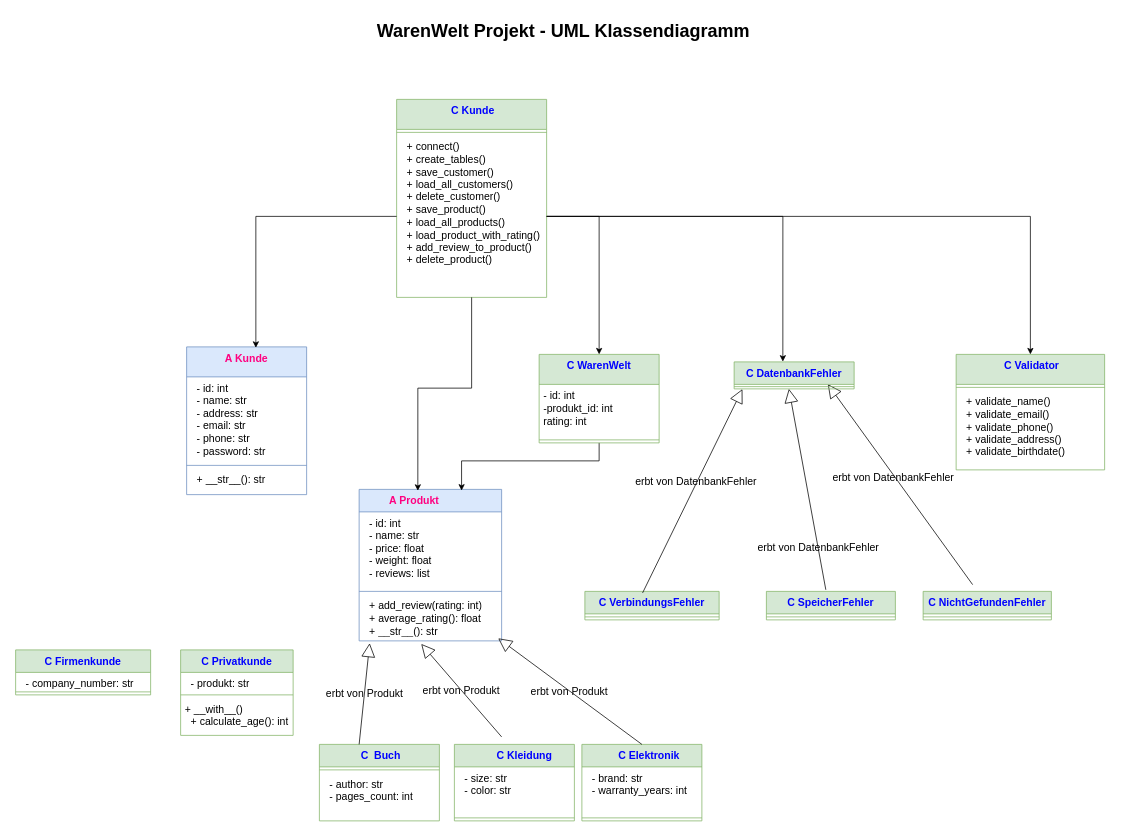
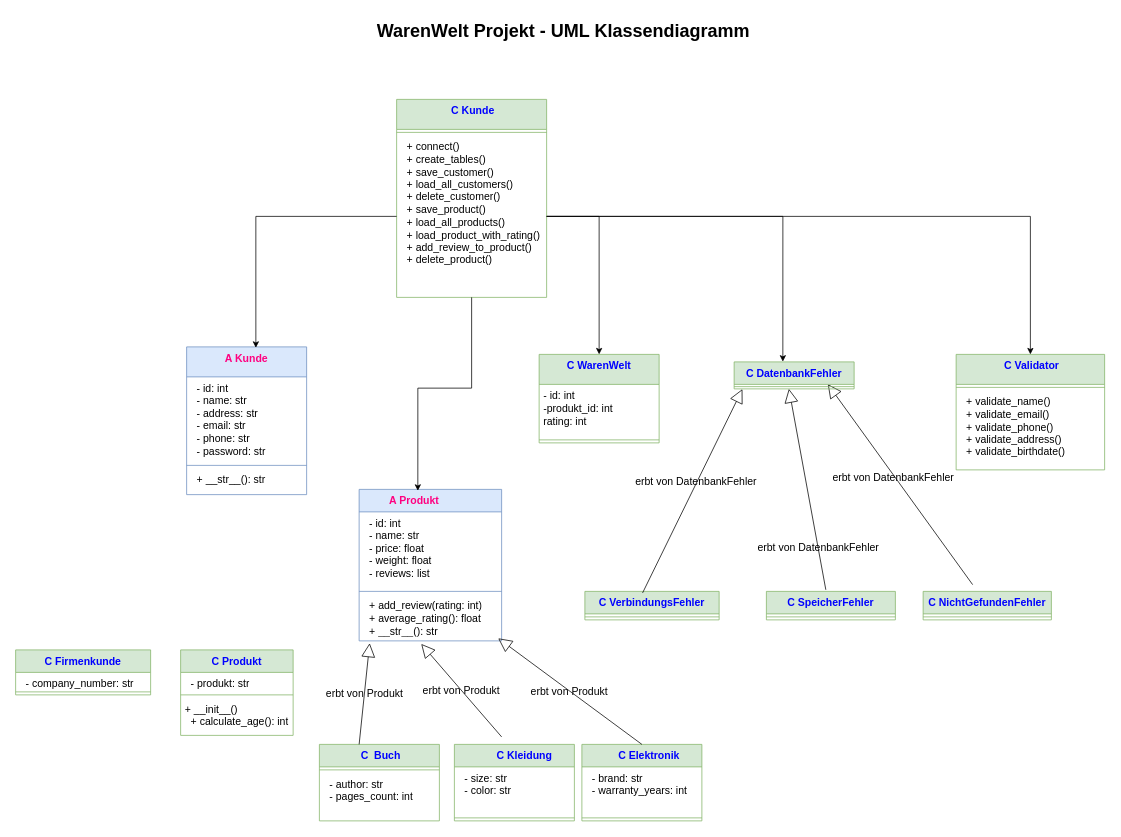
edge "C WarenWelt" -> "A Produkt": removed
node "C Privatkunde": label "C Privatkunde" -> "C Produkt"
node "+ __with__() + calculate_age(): int": label "+ __with__() + calculate_age(): int" -> "+ __init__() + calculate_age(): int"
